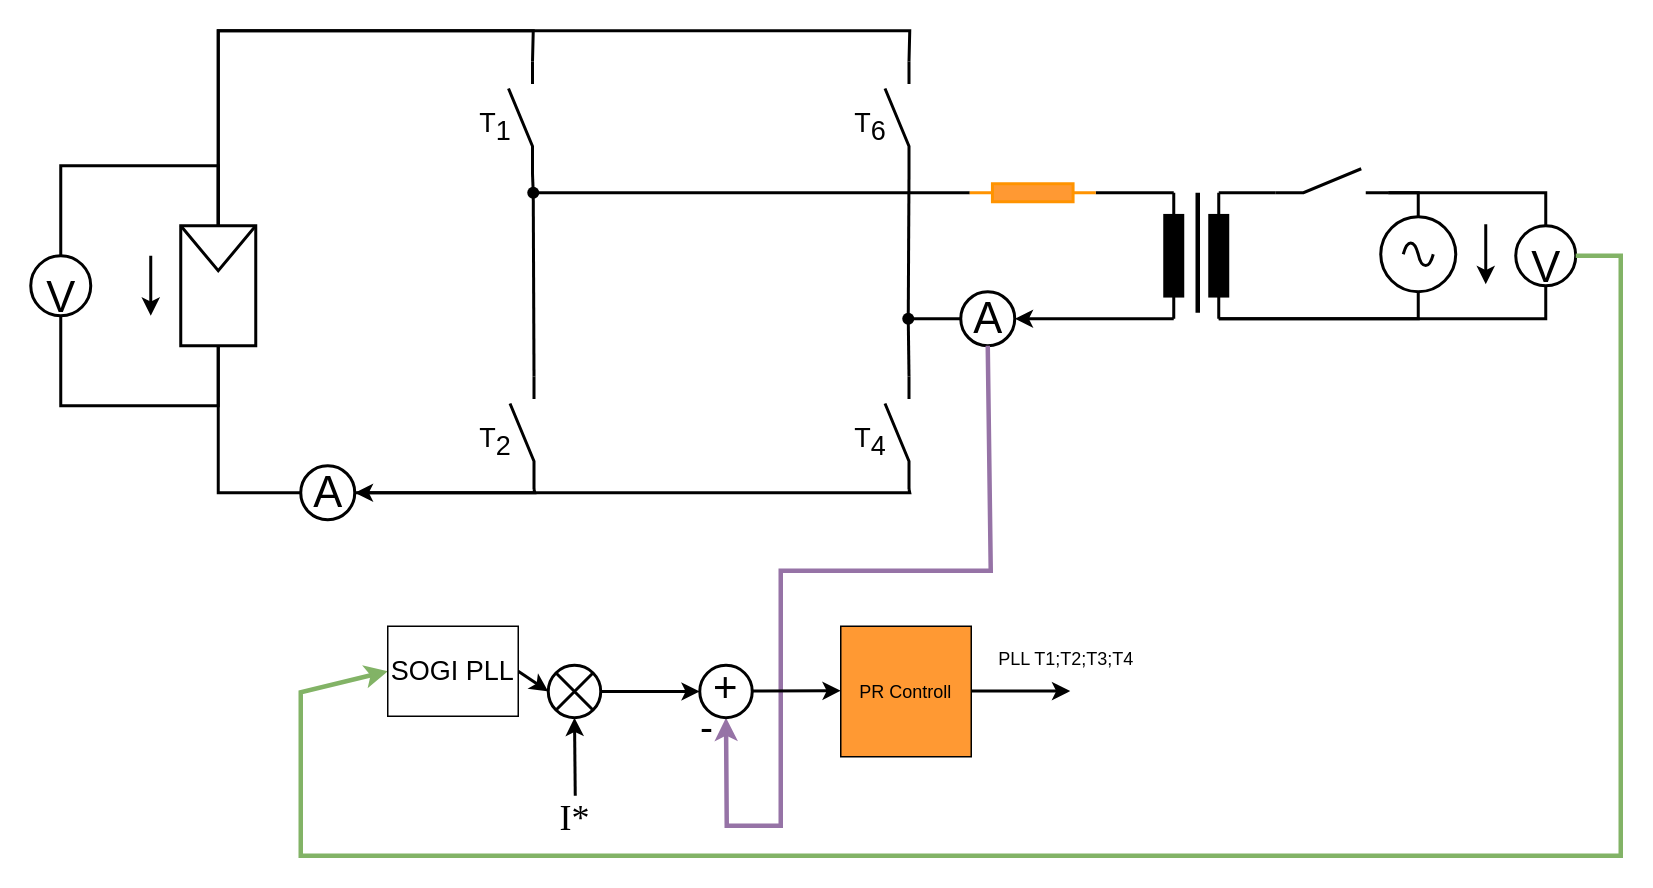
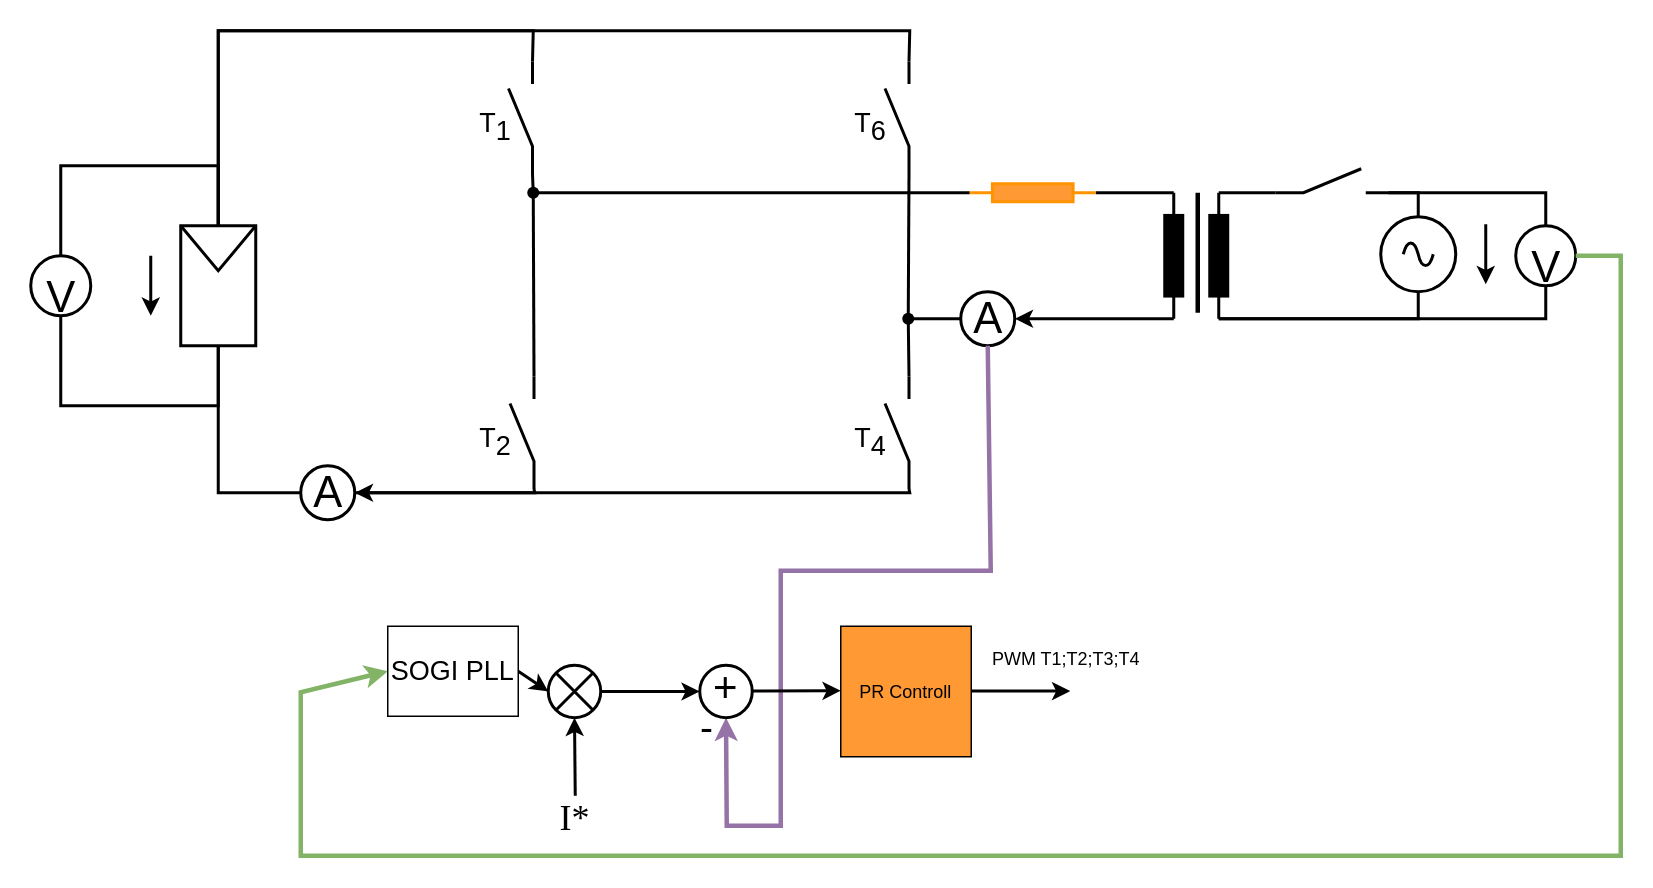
node "PLL T1;T2;T3;T4": label "PLL T1;T2;T3;T4" -> "PWM T1;T2;T3;T4"
